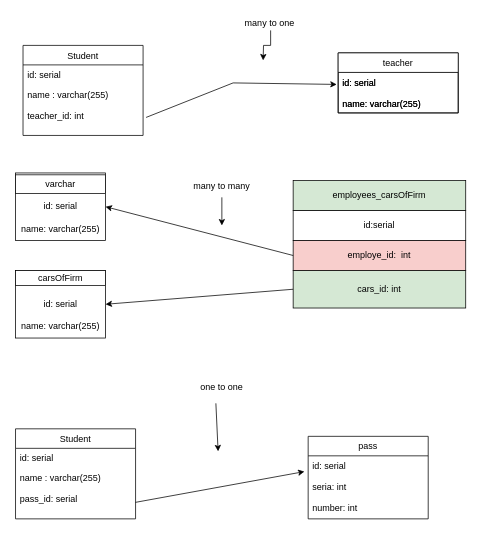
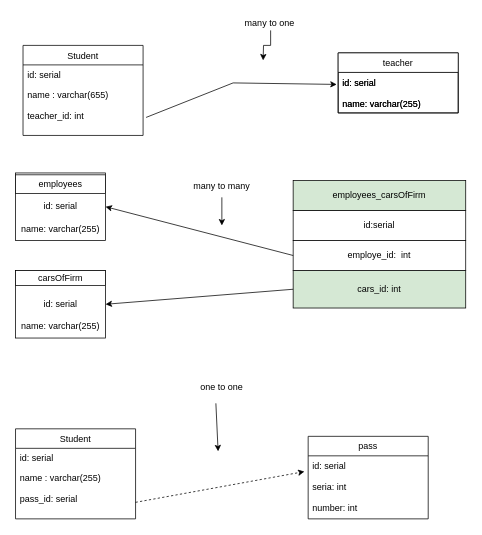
node "name : varchar(255) teacher_id: int": label "name : varchar(255) teacher_id: int" -> "name : varchar(655) teacher_id: int"
node "varchar": label "varchar" -> "employees"
node "employe_id: int": fillcolor #f8cecc -> #ffffff
edge "name : varchar(255) pass_id: serial" -> "id: serial seria: int number: int": style solid -> dashed
